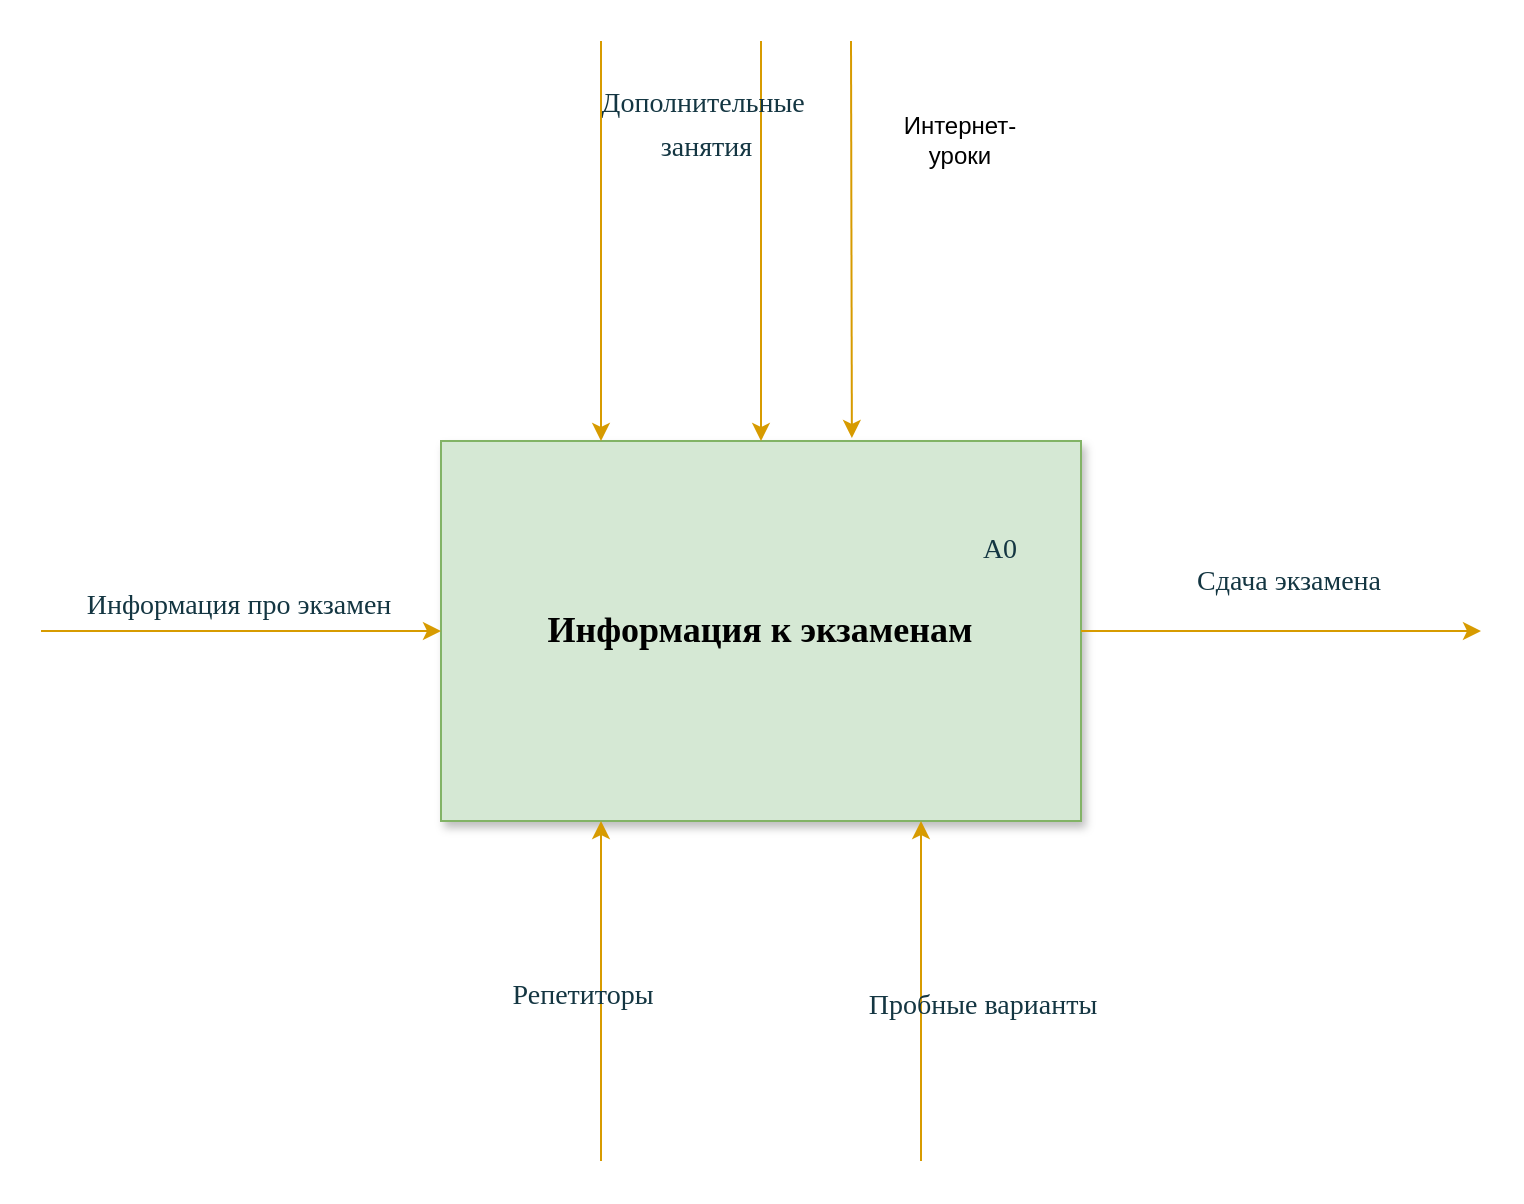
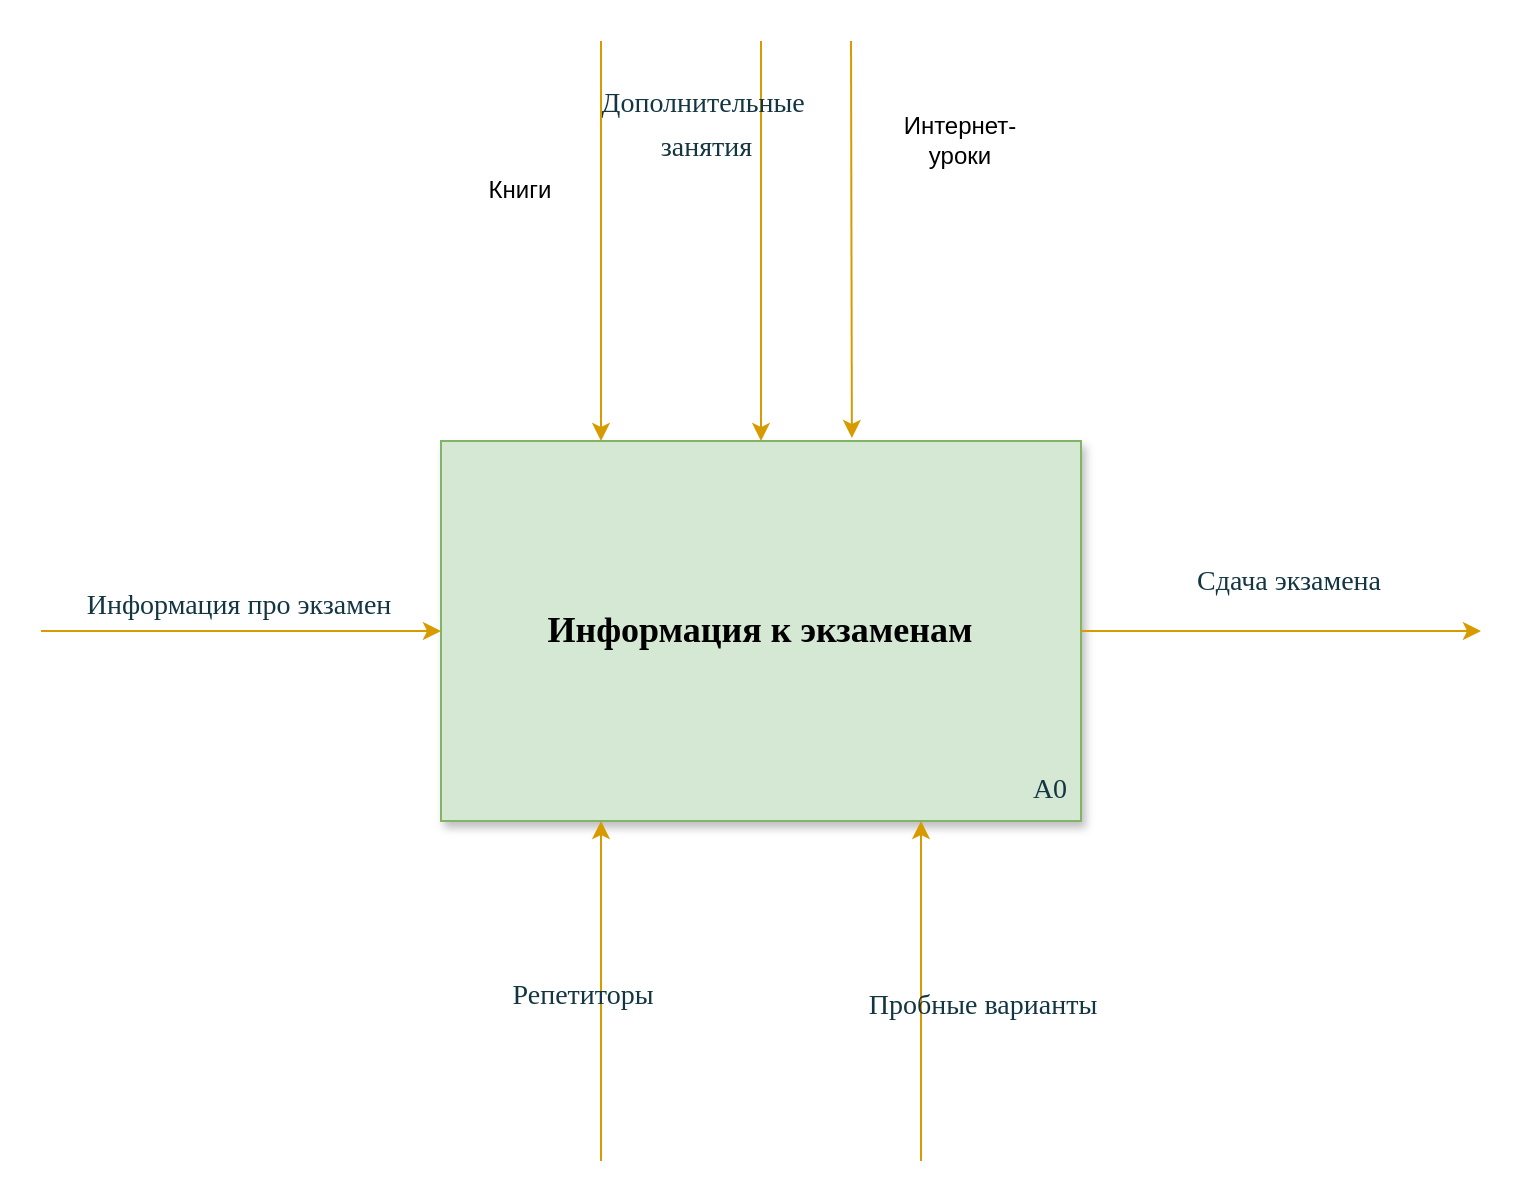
node "Книги": added
node "А0": moved (1001, 551) -> (1051, 791)
